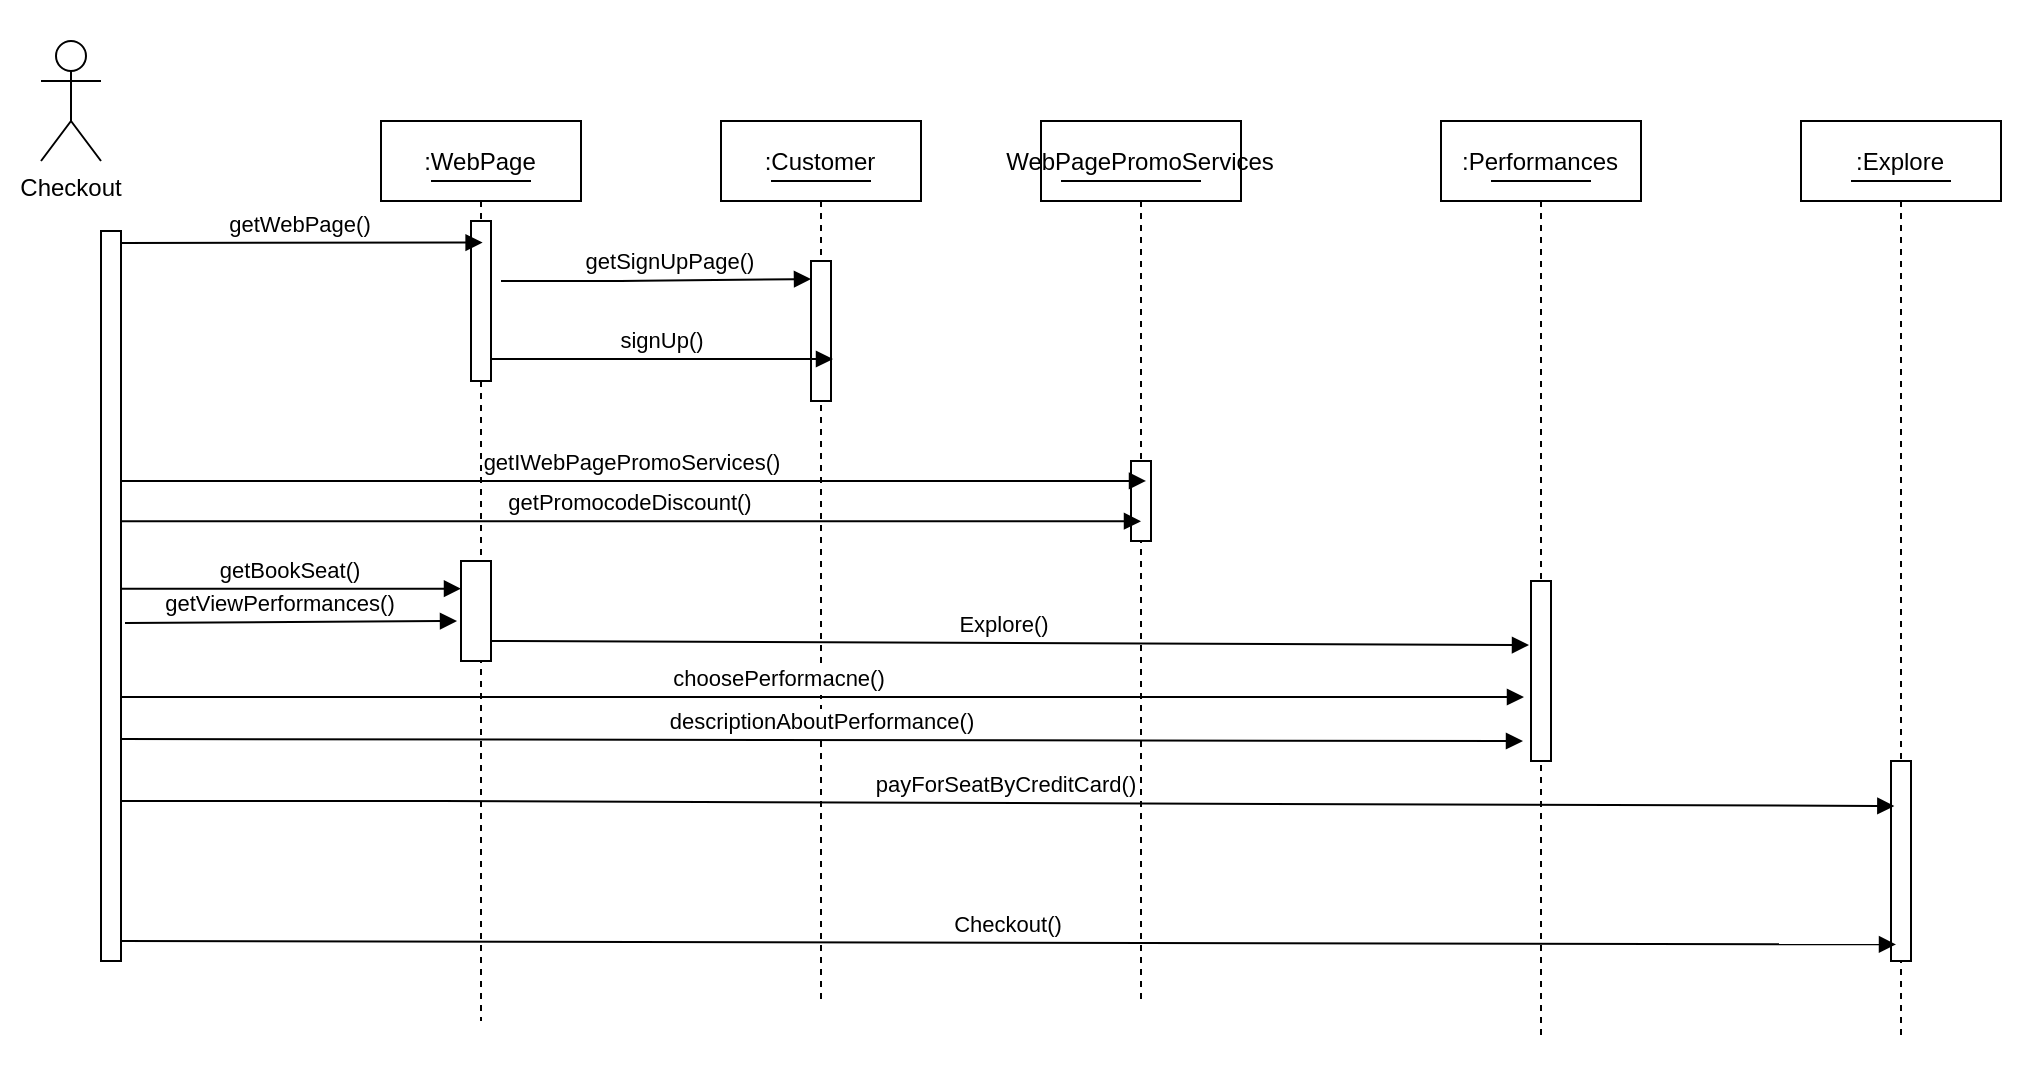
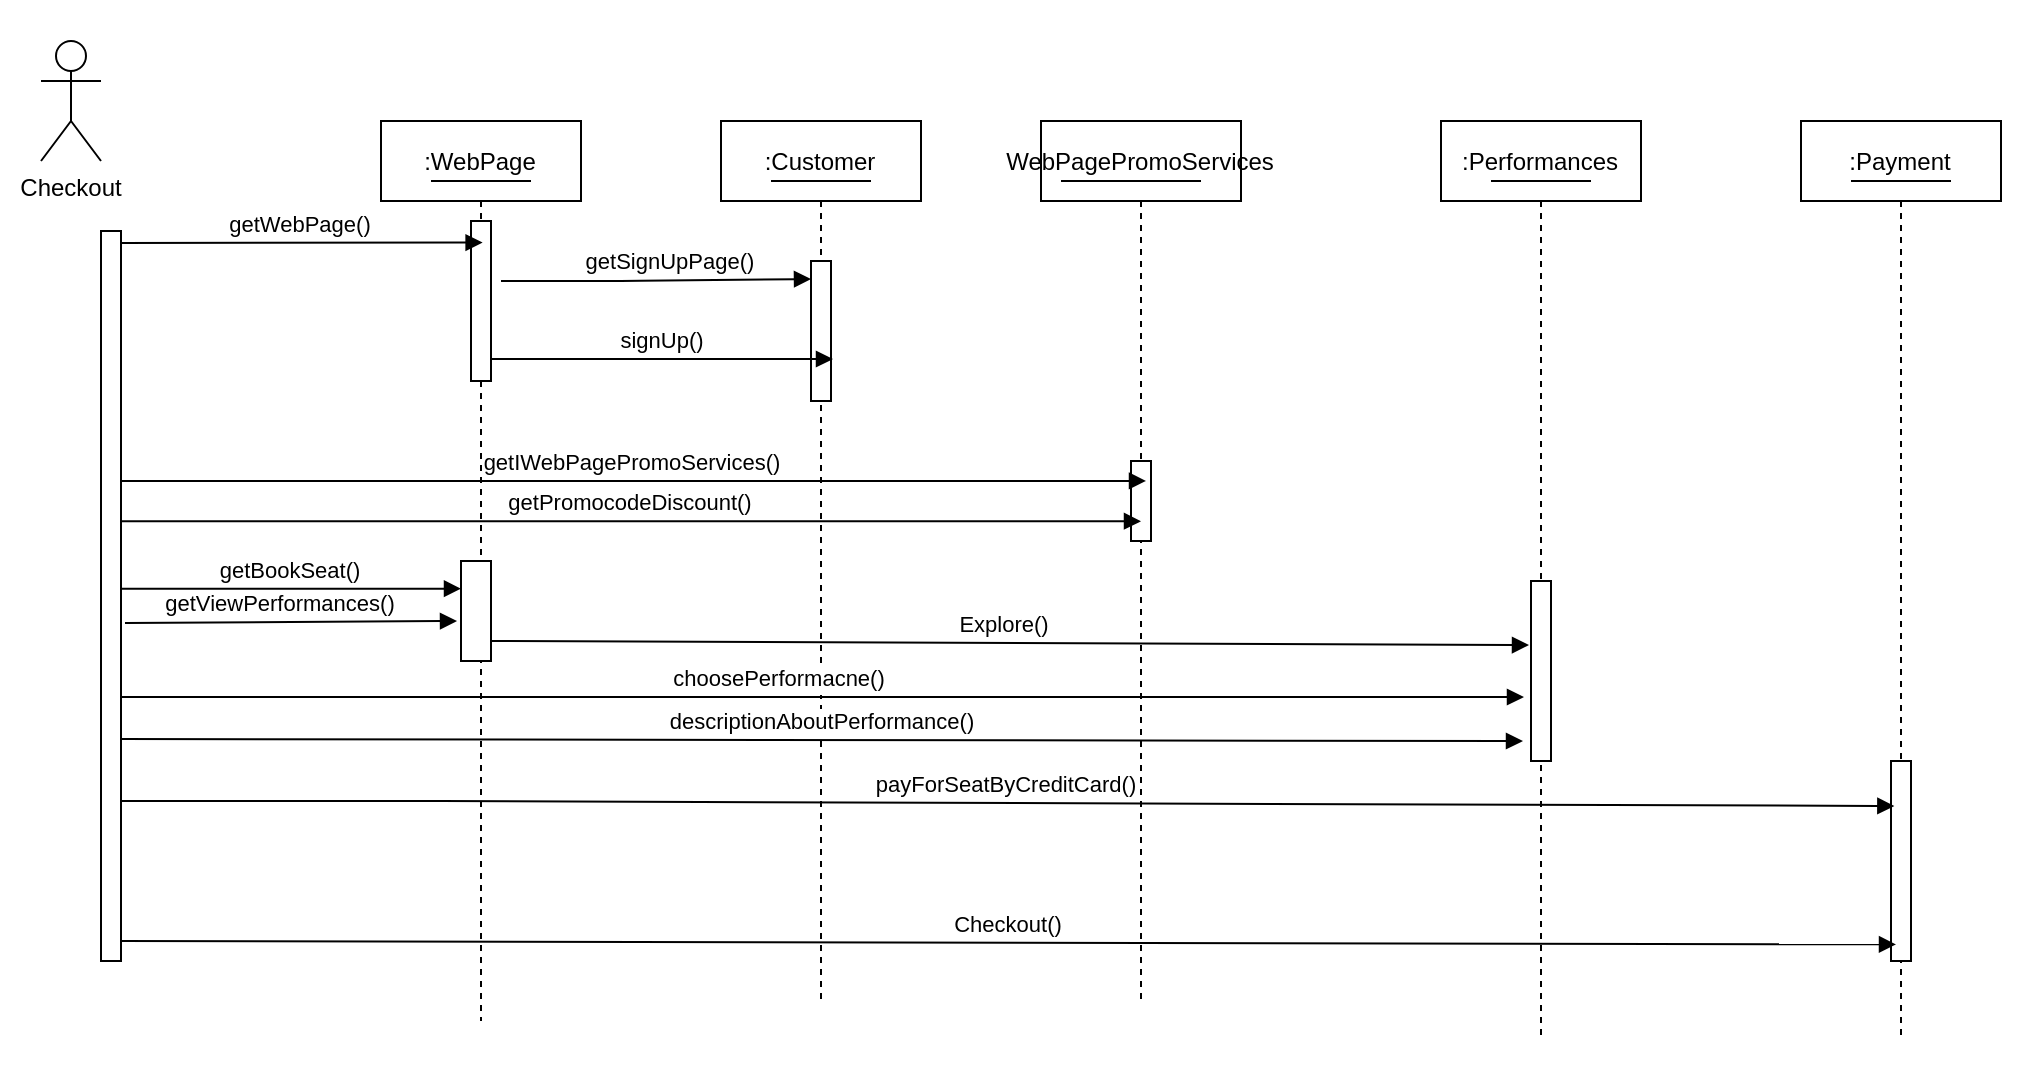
node ":Explore": label ":Explore" -> ":Payment"
